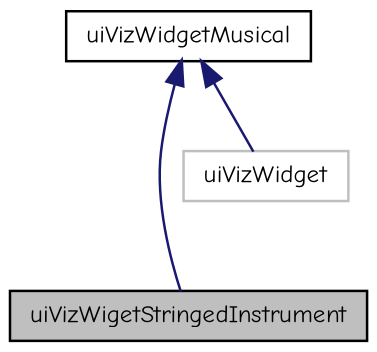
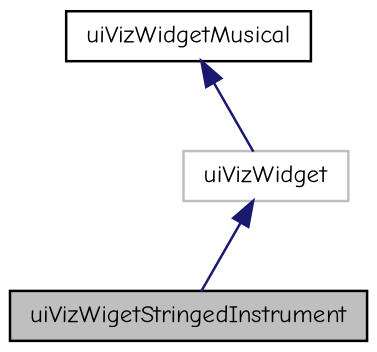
edge "uiVizWigetStringedInstrument" -> "uiVizWidgetMusical": now "uiVizWigetStringedInstrument" -> "uiVizWidget"
